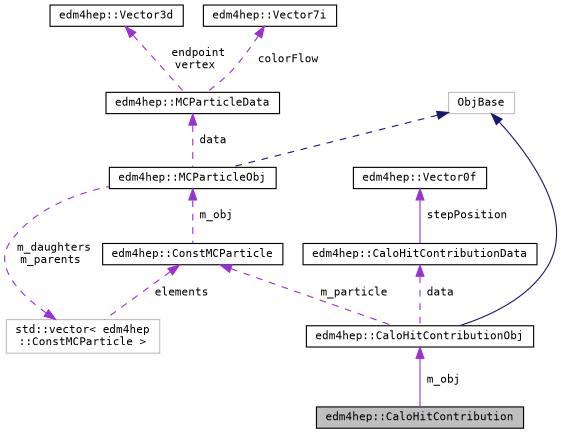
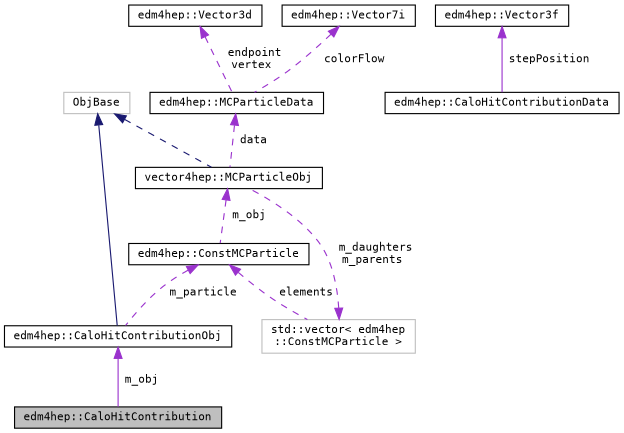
node "edm4hep::MCParticleObj": label "edm4hep::MCParticleObj" -> "vector4hep::MCParticleObj"
node "edm4hep::Vector0f": label "edm4hep::Vector0f" -> "edm4hep::Vector3f"
edge "edm4hep::CaloHitContributionObj" -> "edm4hep::CaloHitContributionData": removed, label "data"
